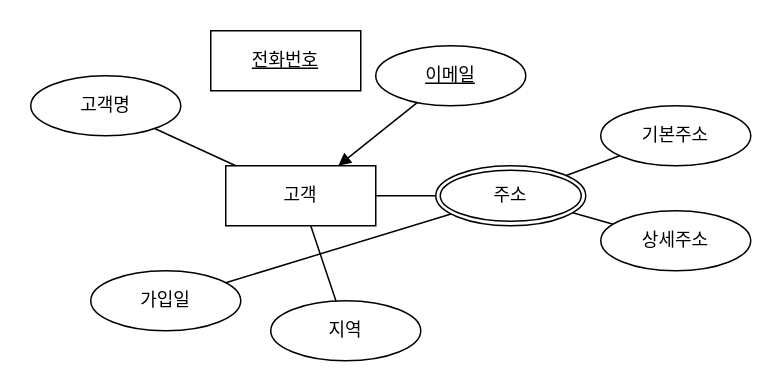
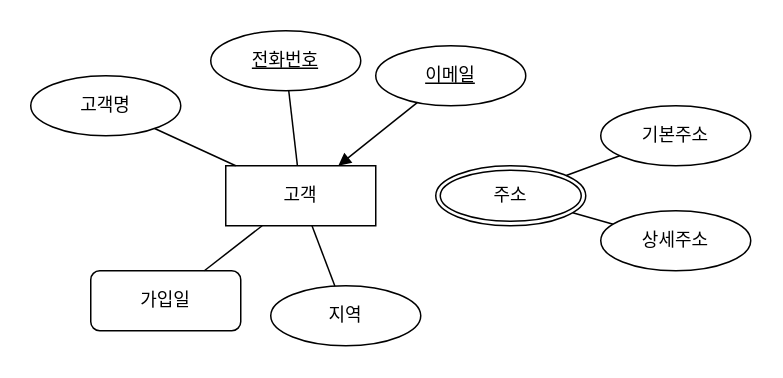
node "전화번호": shape rectangle -> ellipse
edge "전화번호" -- "고객": added
edge "고객" -- "주소": removed
edge "주소" -- "가입일": now "고객" -- "가입일"
node "가입일": shape ellipse -> rounded rectangle
node "지역": moved (346, 331) -> (346, 316)
